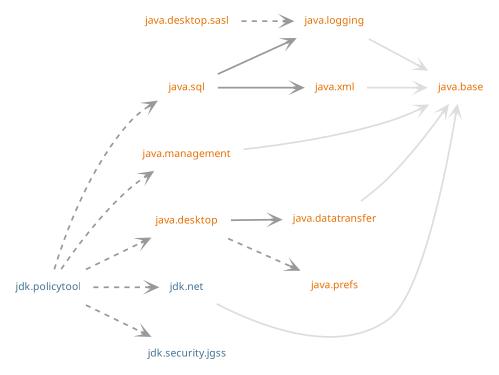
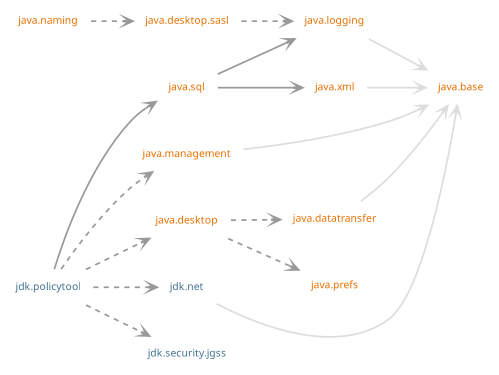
node "java.naming": added
edge "jdk.policytool" -> "java.sql": style dashed -> solid
edge "java.desktop" -> "java.datatransfer": style solid -> dashed
